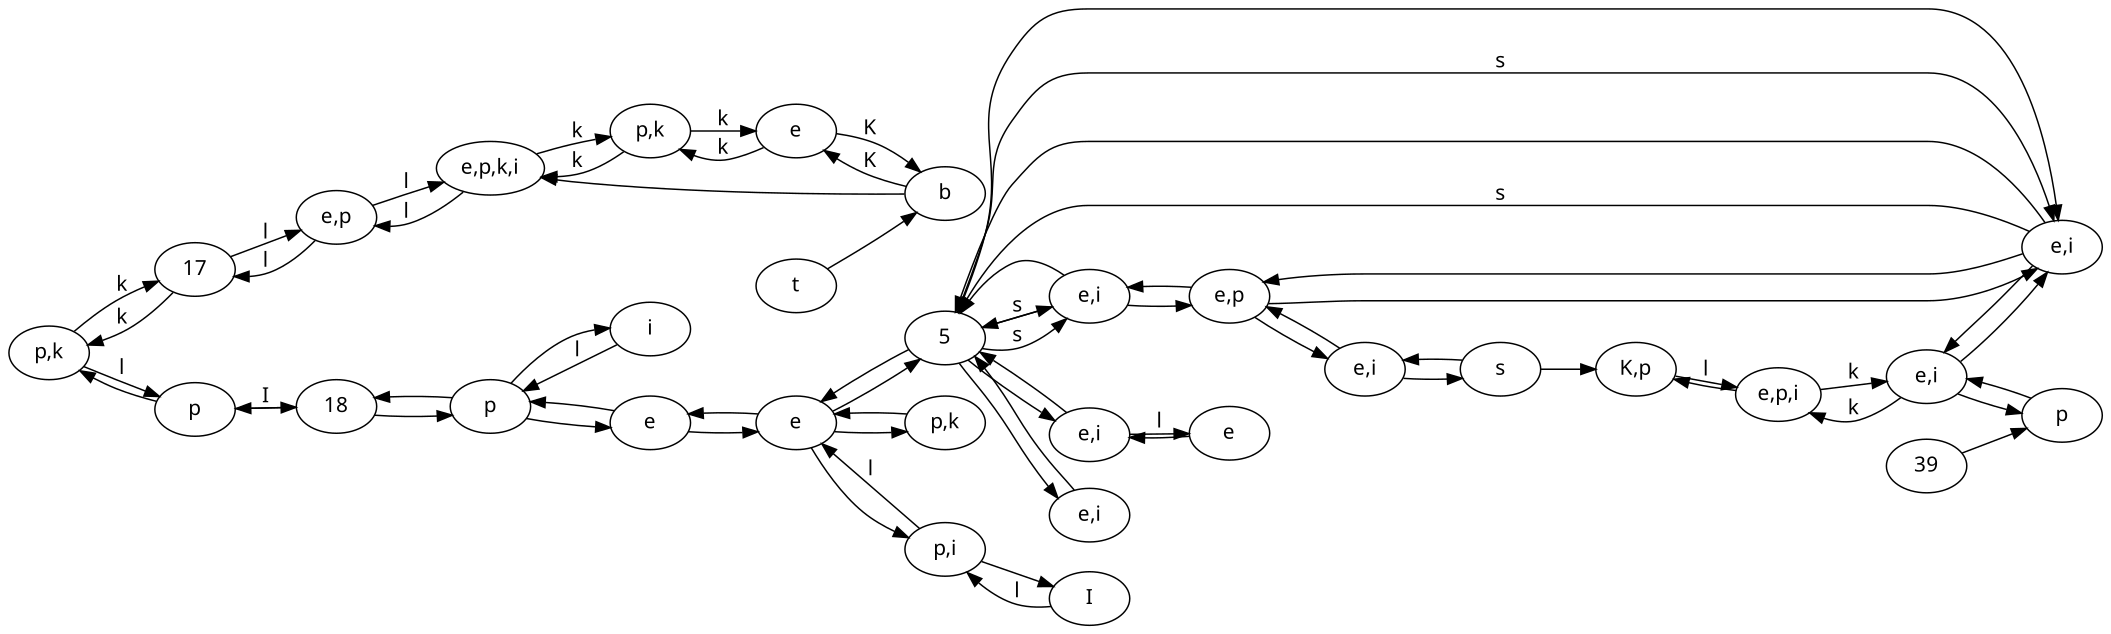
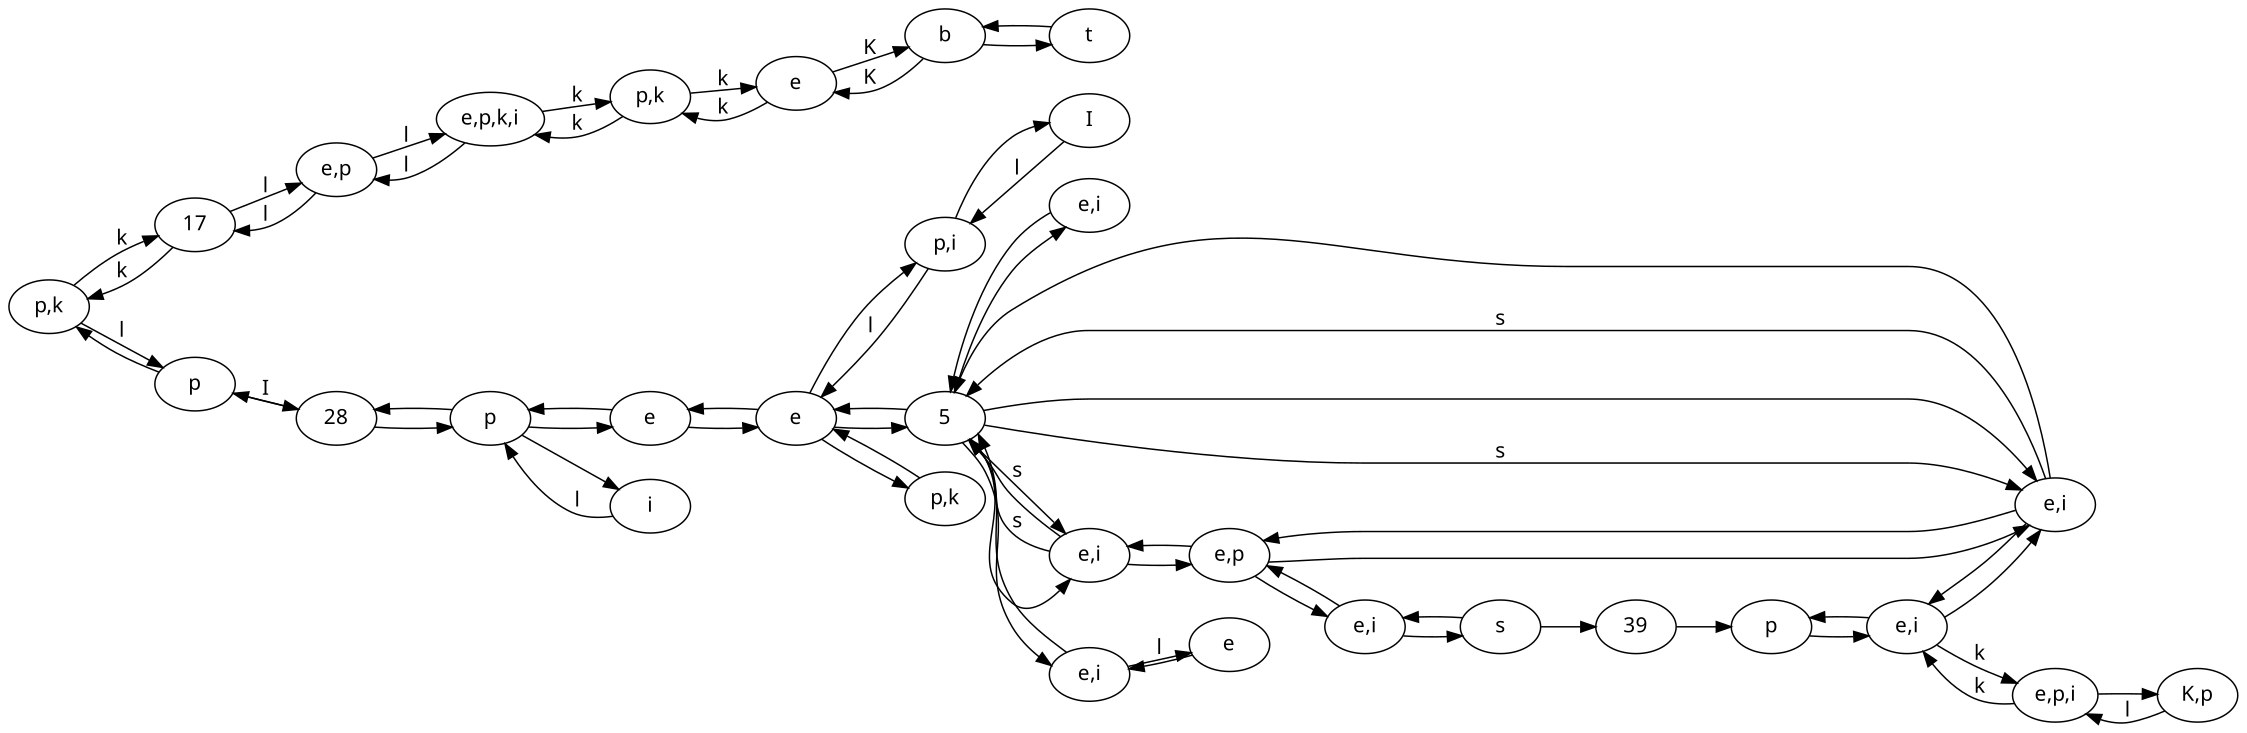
edge "b" -> "e,p,k,i": now "b" -> "t"
edge "s" -> "K,p": now "s" -> "39"
node "18": label "18" -> "28"
